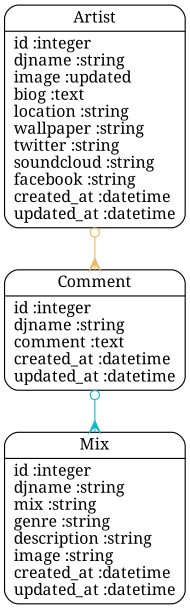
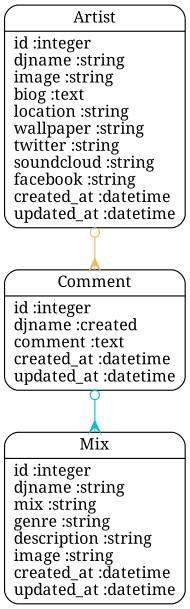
node "Artist": text "image :updated" -> "image :string"
node "Comment": text "djname :string" -> "djname :created"
